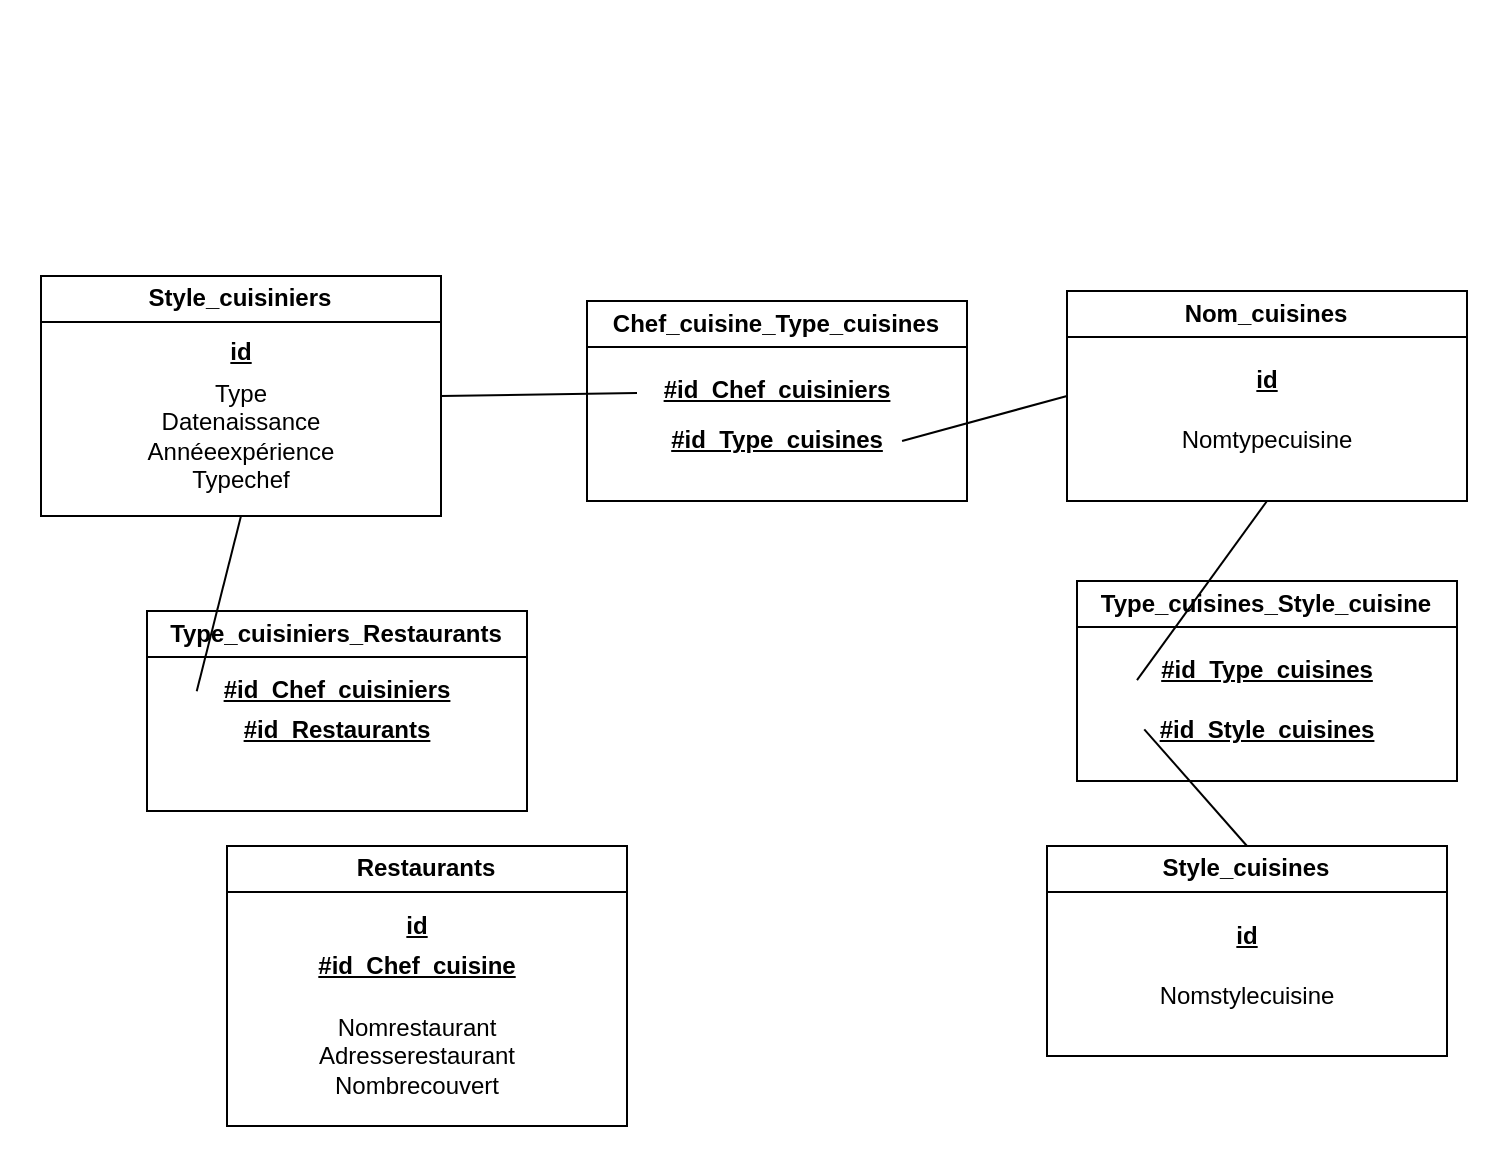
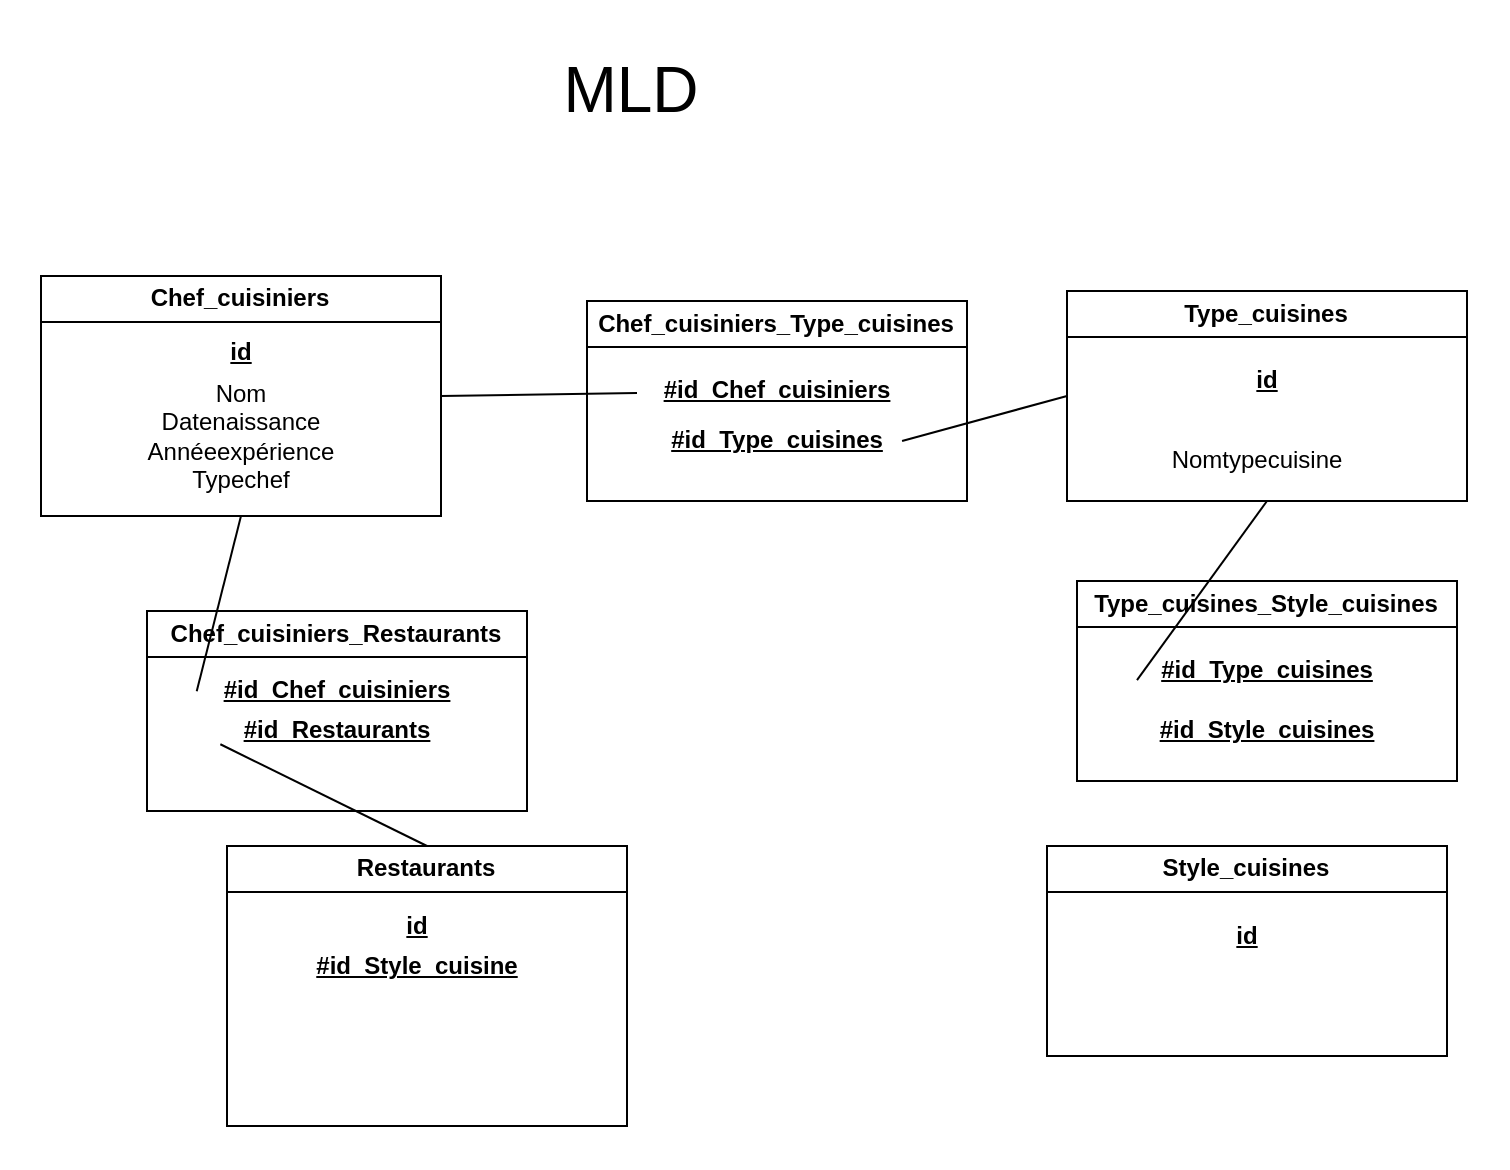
node "MLD": added
node "Style_cuisiniers": label "Style_cuisiniers" -> "Chef_cuisiniers"
node "Nom_cuisines": label "Nom_cuisines" -> "Type_cuisines"
node "Chef_cuisine_Type_cuisines": label "Chef_cuisine_Type_cuisines" -> "Chef_cuisiniers_Type_cuisines"
node "Type Datenaissance Annéeexpérience Typechef": label "Type Datenaissance Annéeexpérience Typechef" -> "Nom Datenaissance Annéeexpérience Typechef"
node "Nomtypecuisine": moved (1267, 441) -> (1257, 461)
node "Type_cuisines_Style_cuisine": label "Type_cuisines_Style_cuisine" -> "Type_cuisines_Style_cuisines"
node "Type_cuisiniers_Restaurants": label "Type_cuisiniers_Restaurants" -> "Chef_cuisiniers_Restaurants"
edge "#id_Restaurants" -- "Restaurants": added
edge "#id_Style_cuisines" -- "Style_cuisines": removed
node "#id_Chef_cuisine": label "#id_Chef_cuisine" -> "#id_Style_cuisine"
node "Nomstylecuisine": removed
node "Nomrestaurant Adresserestaurant Nombrecouvert": removed
